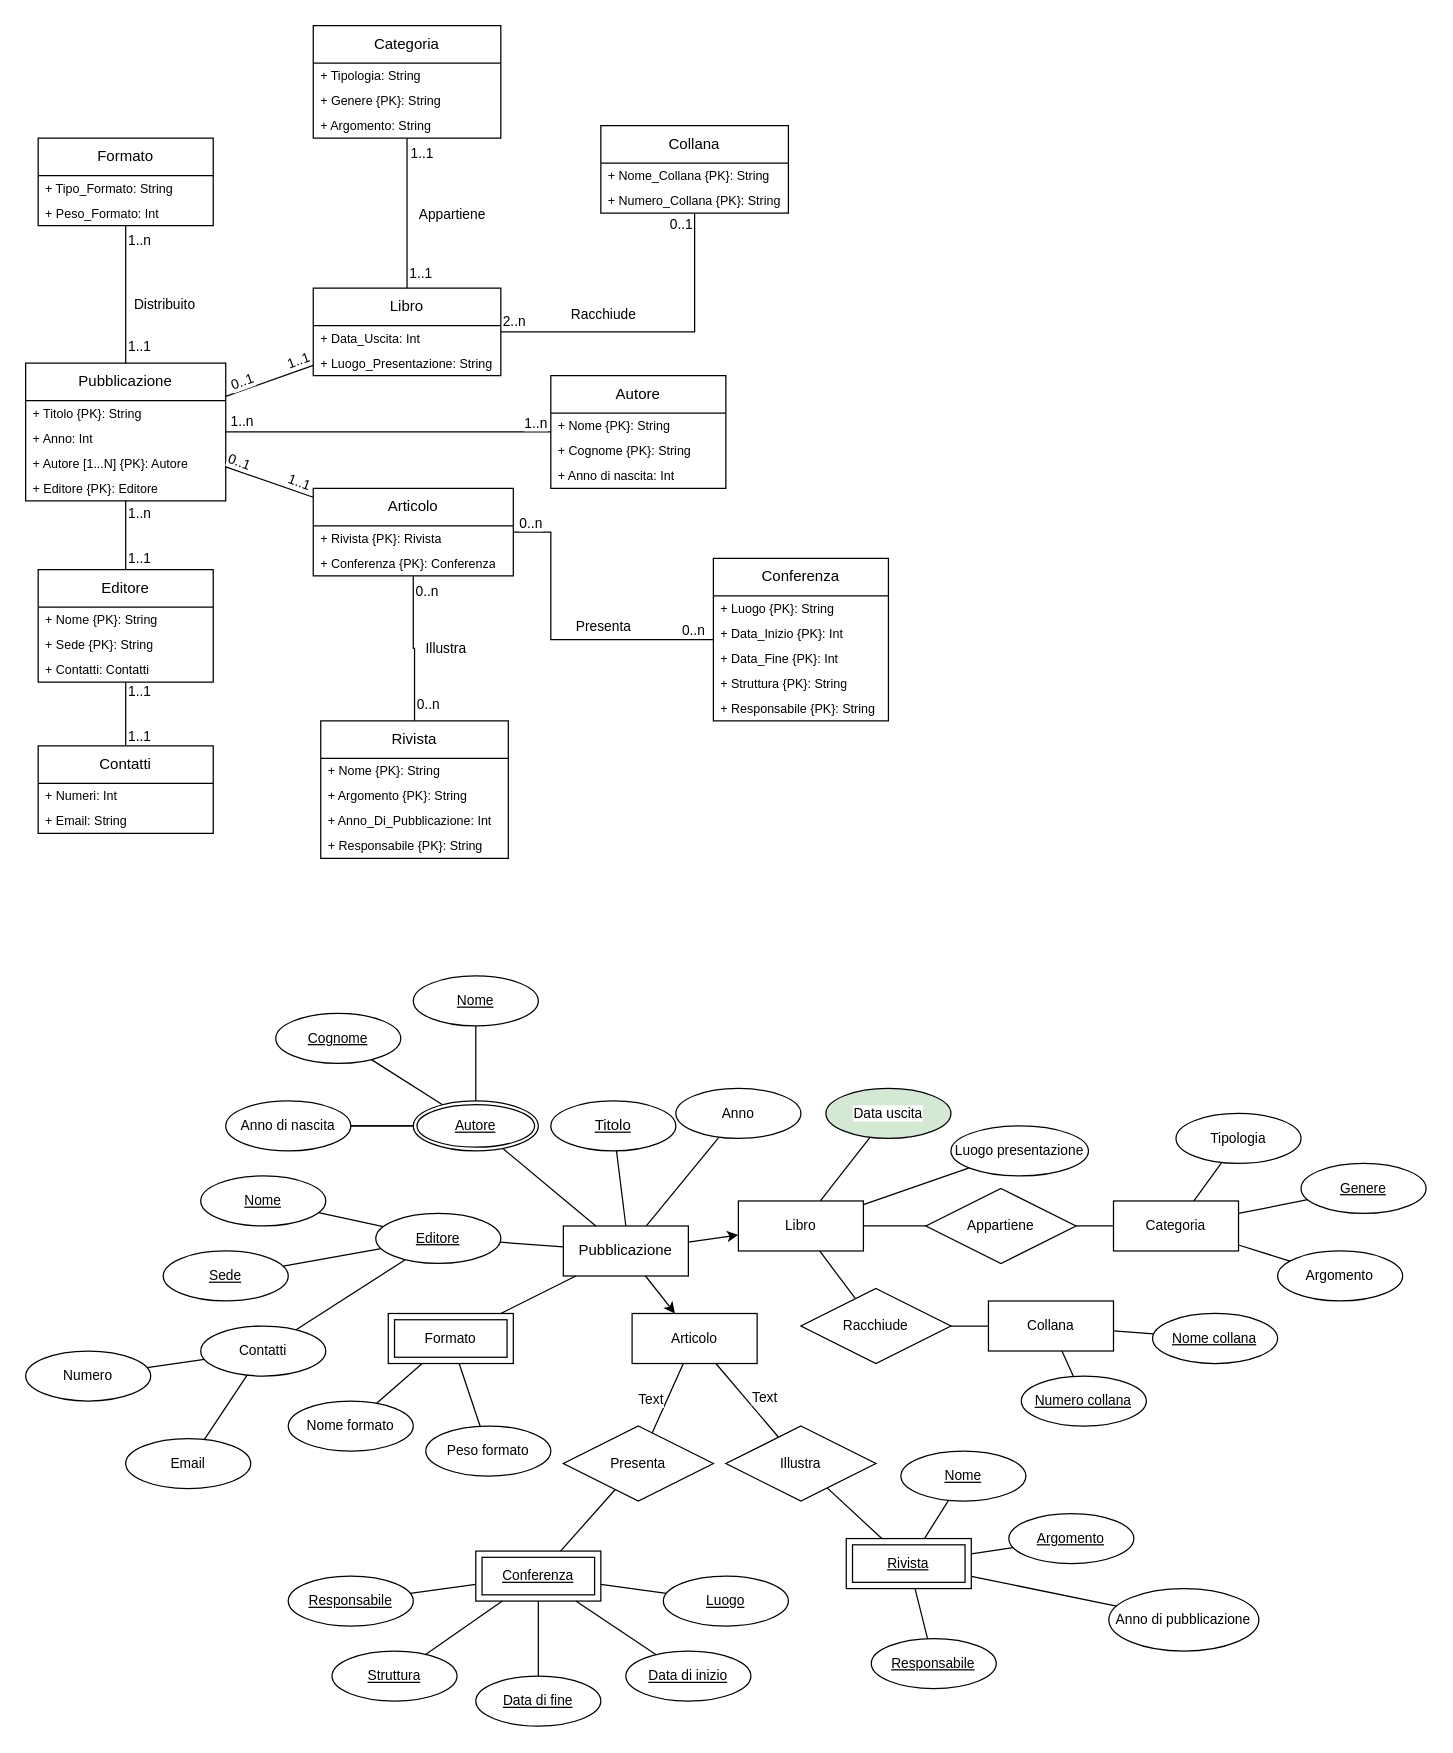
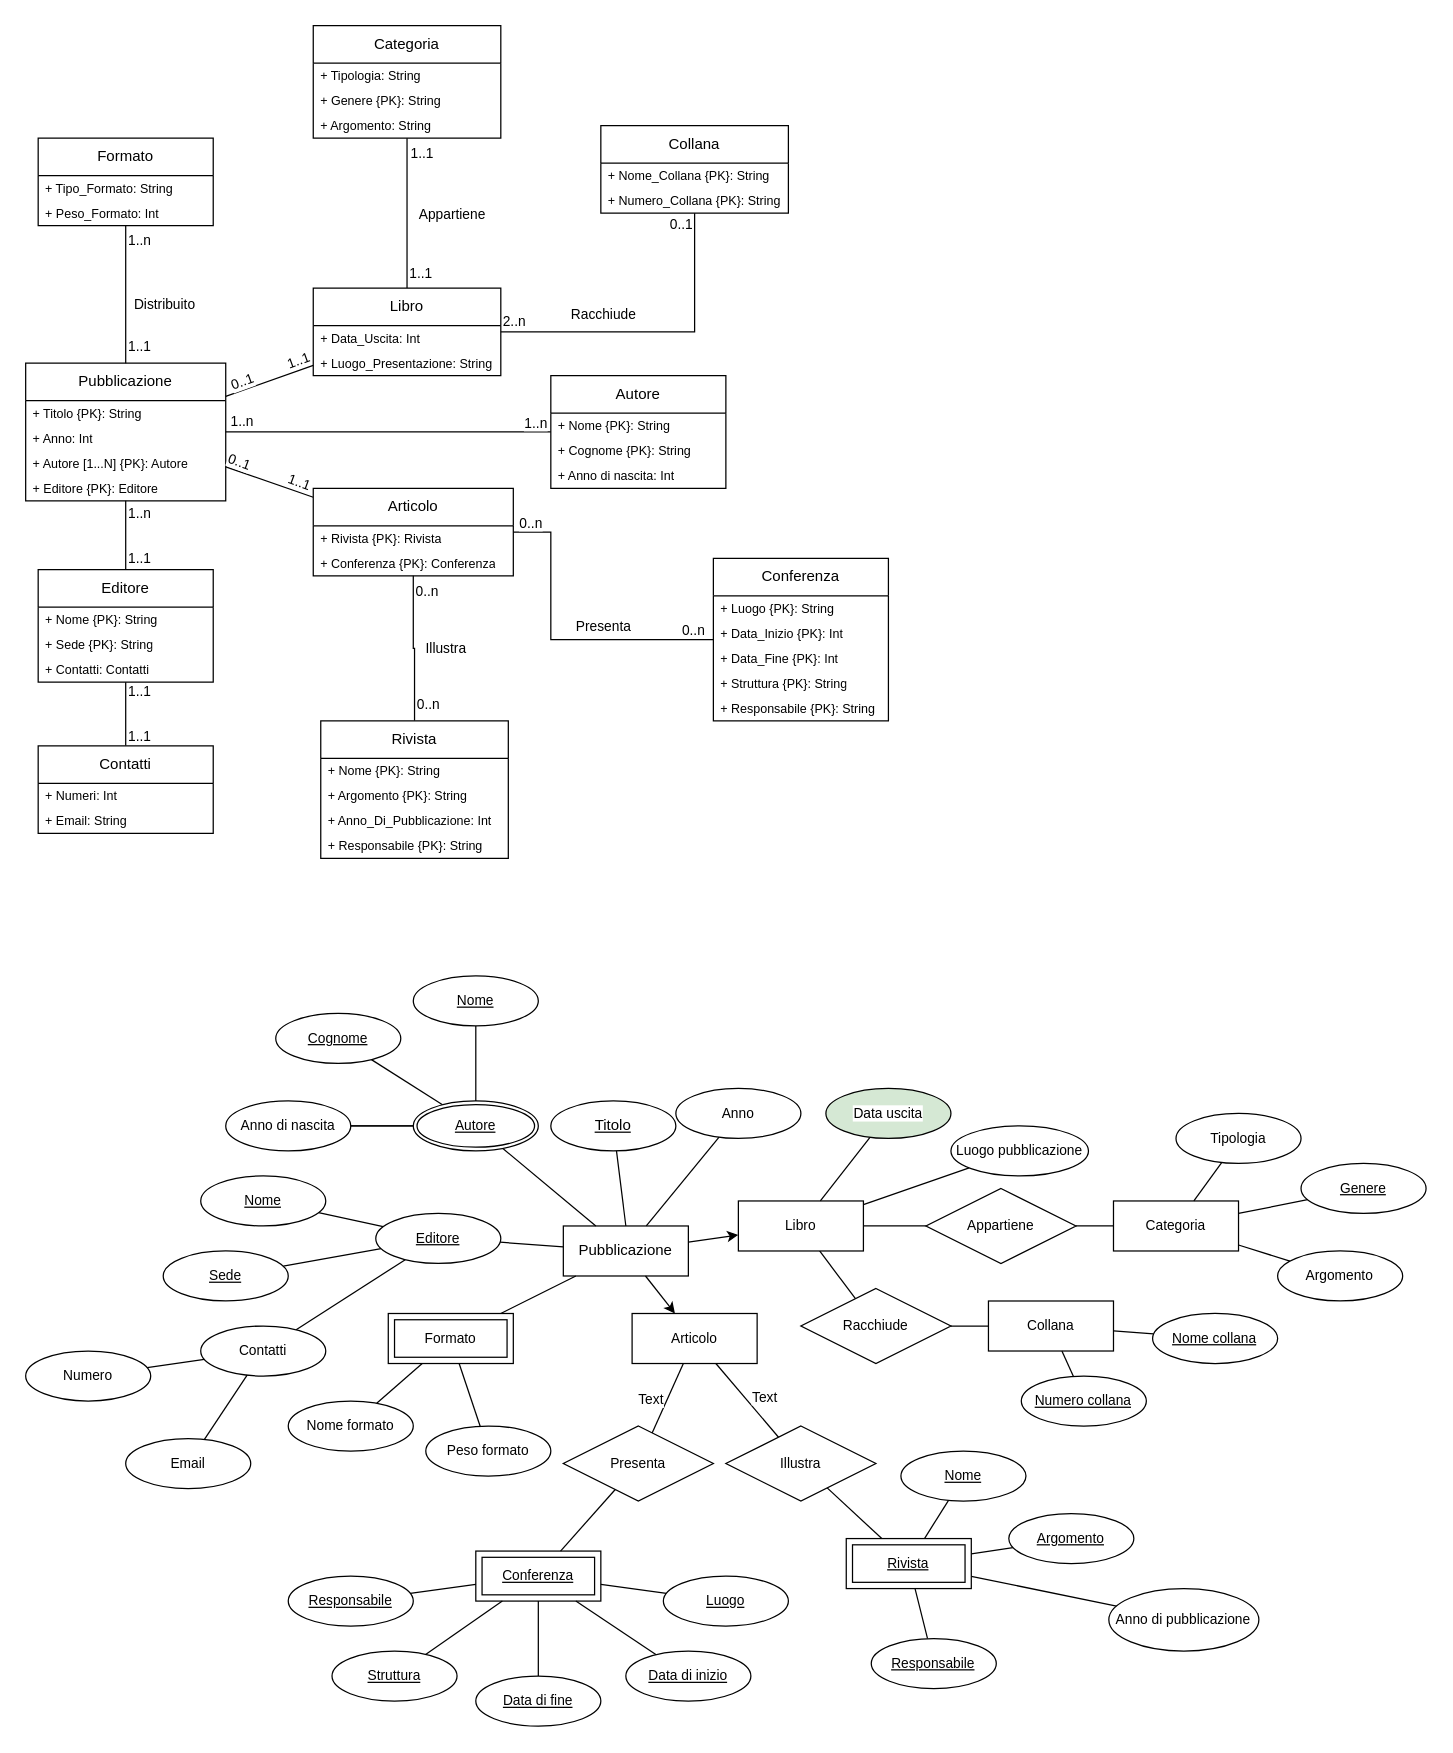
node "Luogo presentazione": label "Luogo presentazione" -> "Luogo pubblicazione"
